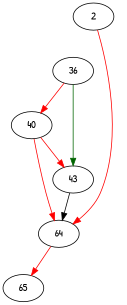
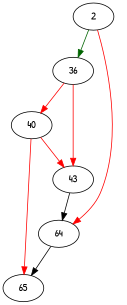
edge "2" -> "36": added
edge "36" -> "43": color darkgreen -> red
edge "40" -> "64": now "40" -> "65"
edge "64" -> "65": color red -> black
